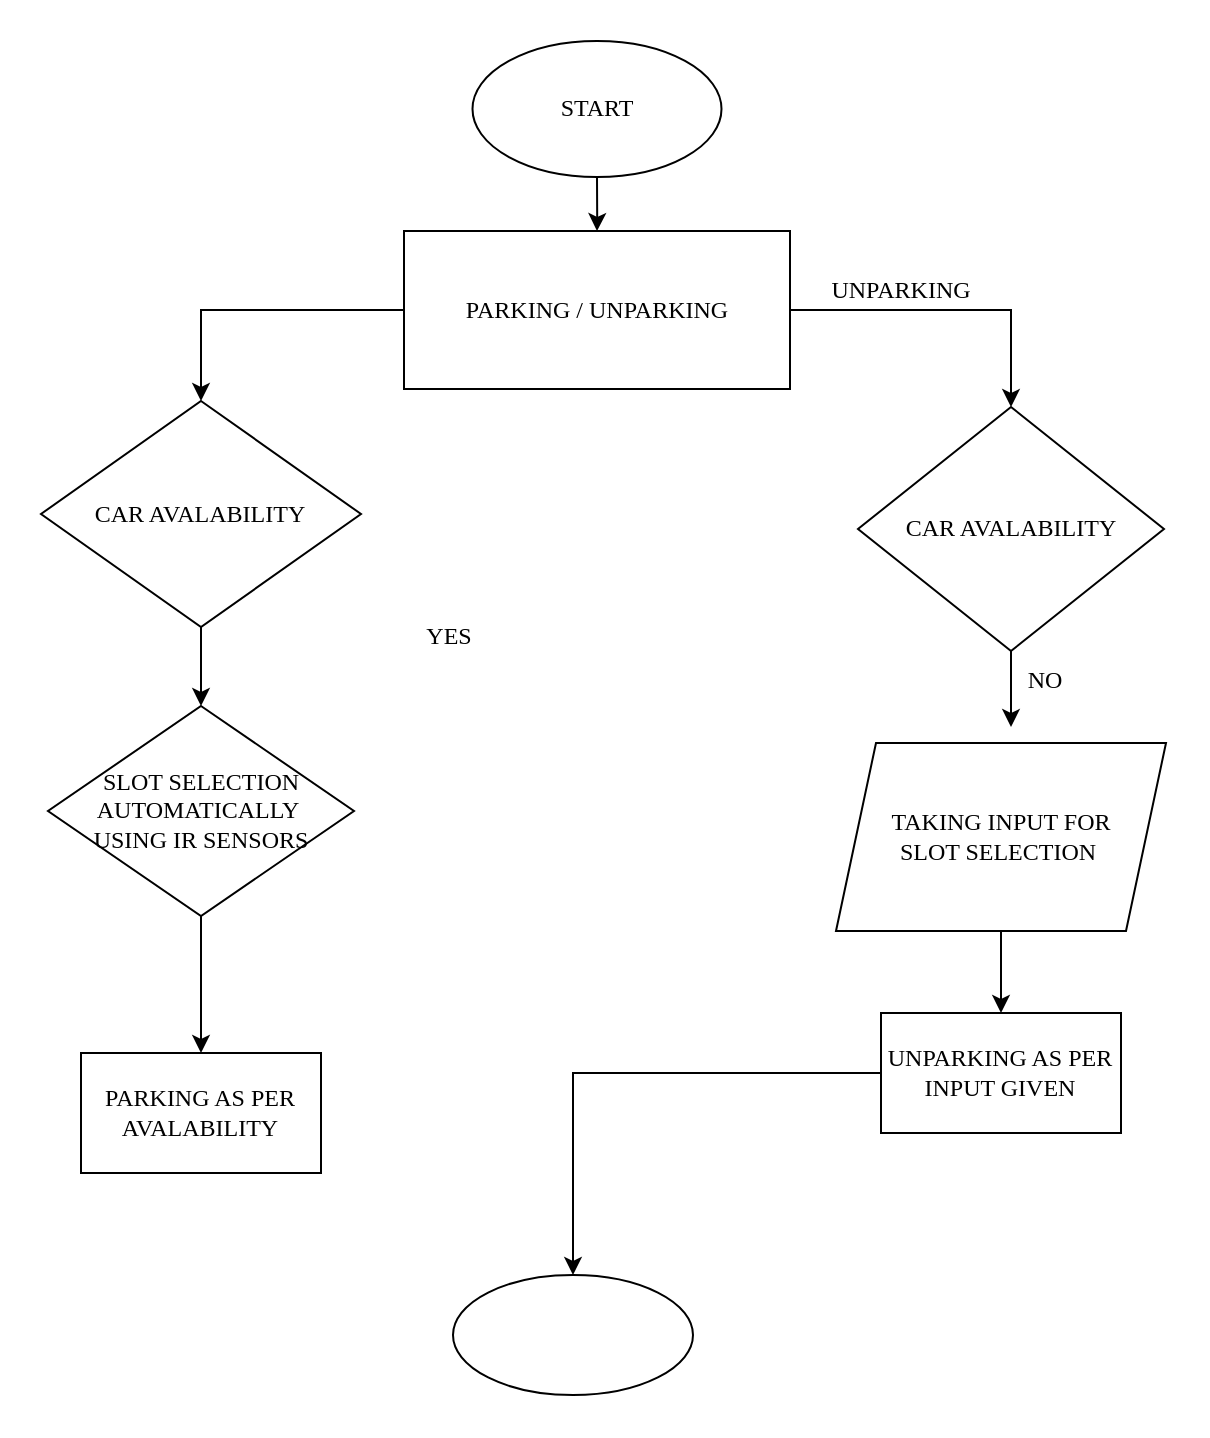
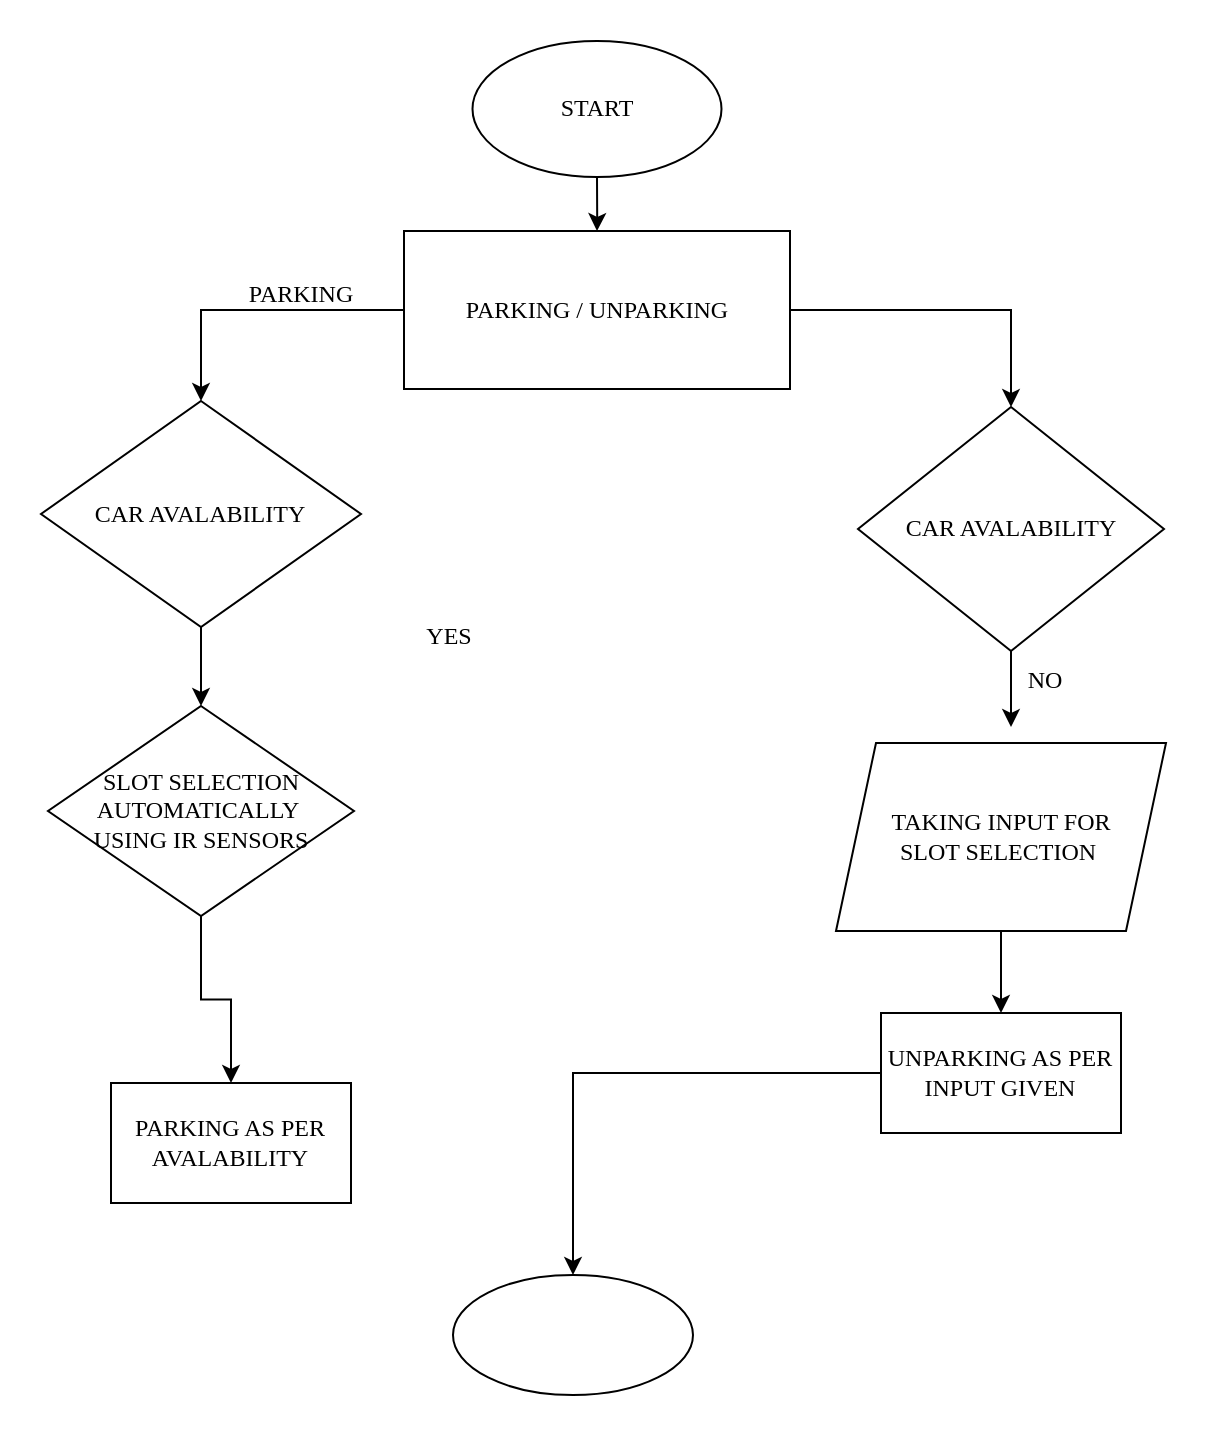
node "UNPARKING": removed
node "PARKING": added
node "PARKING AS PER AVALABILITY": moved (201, 1113) -> (231, 1143)
